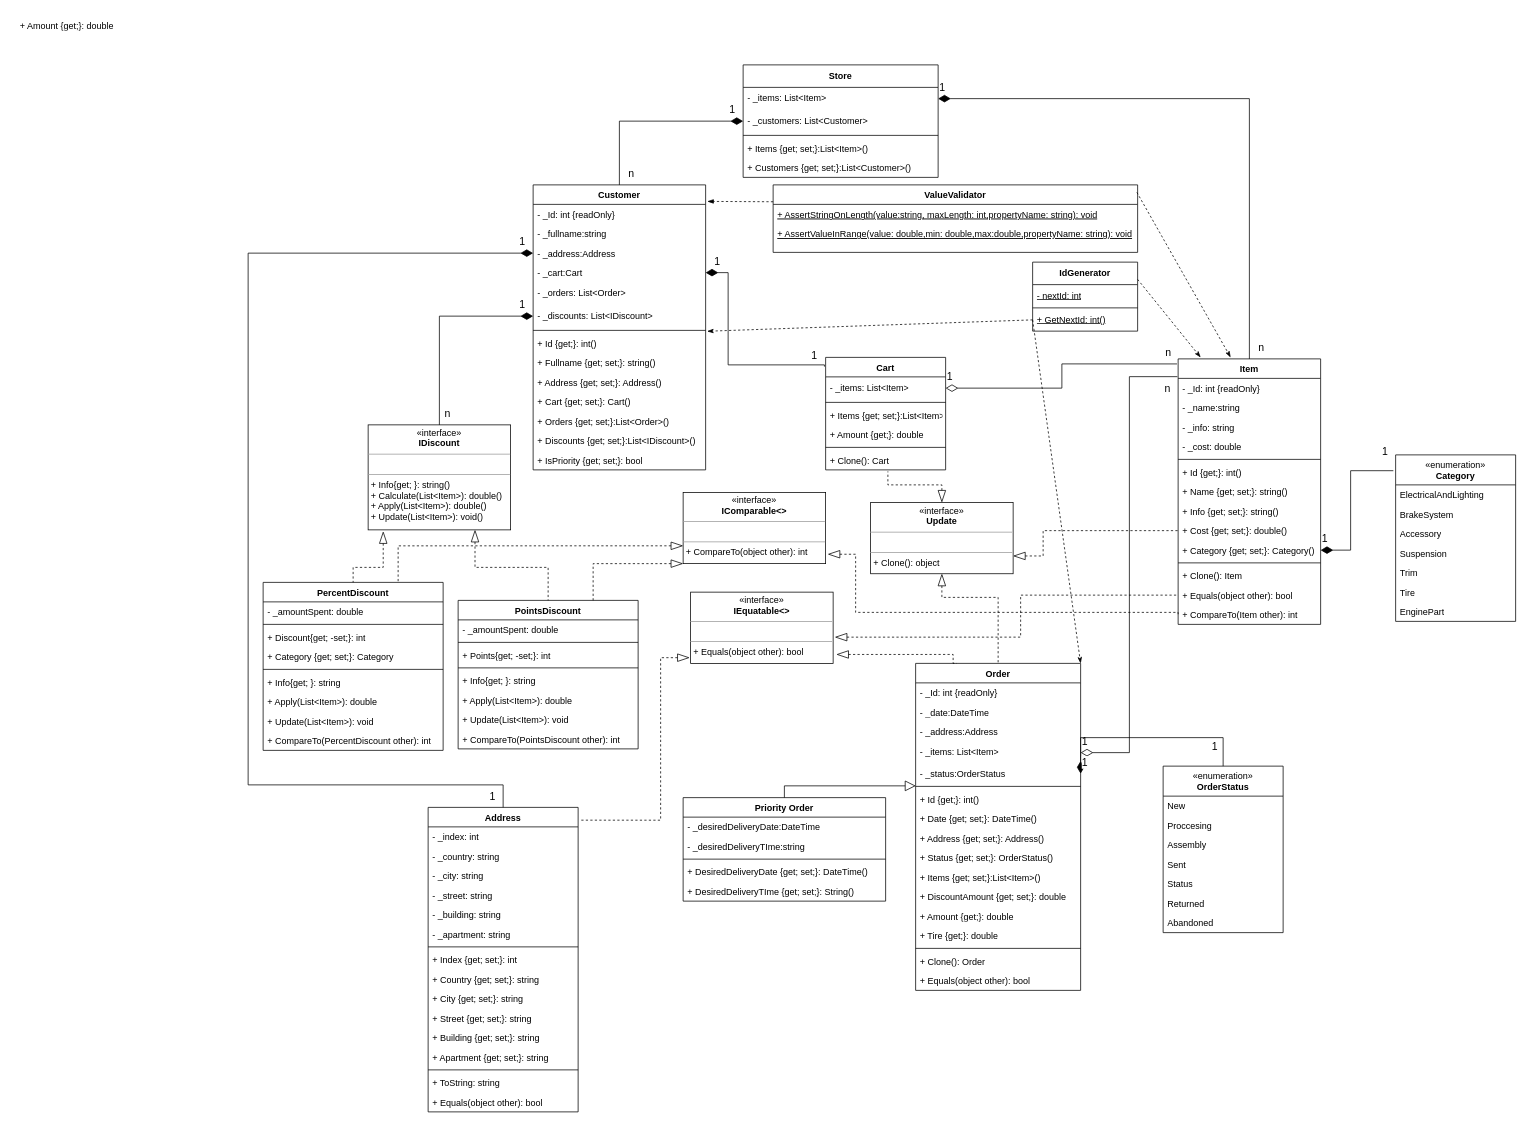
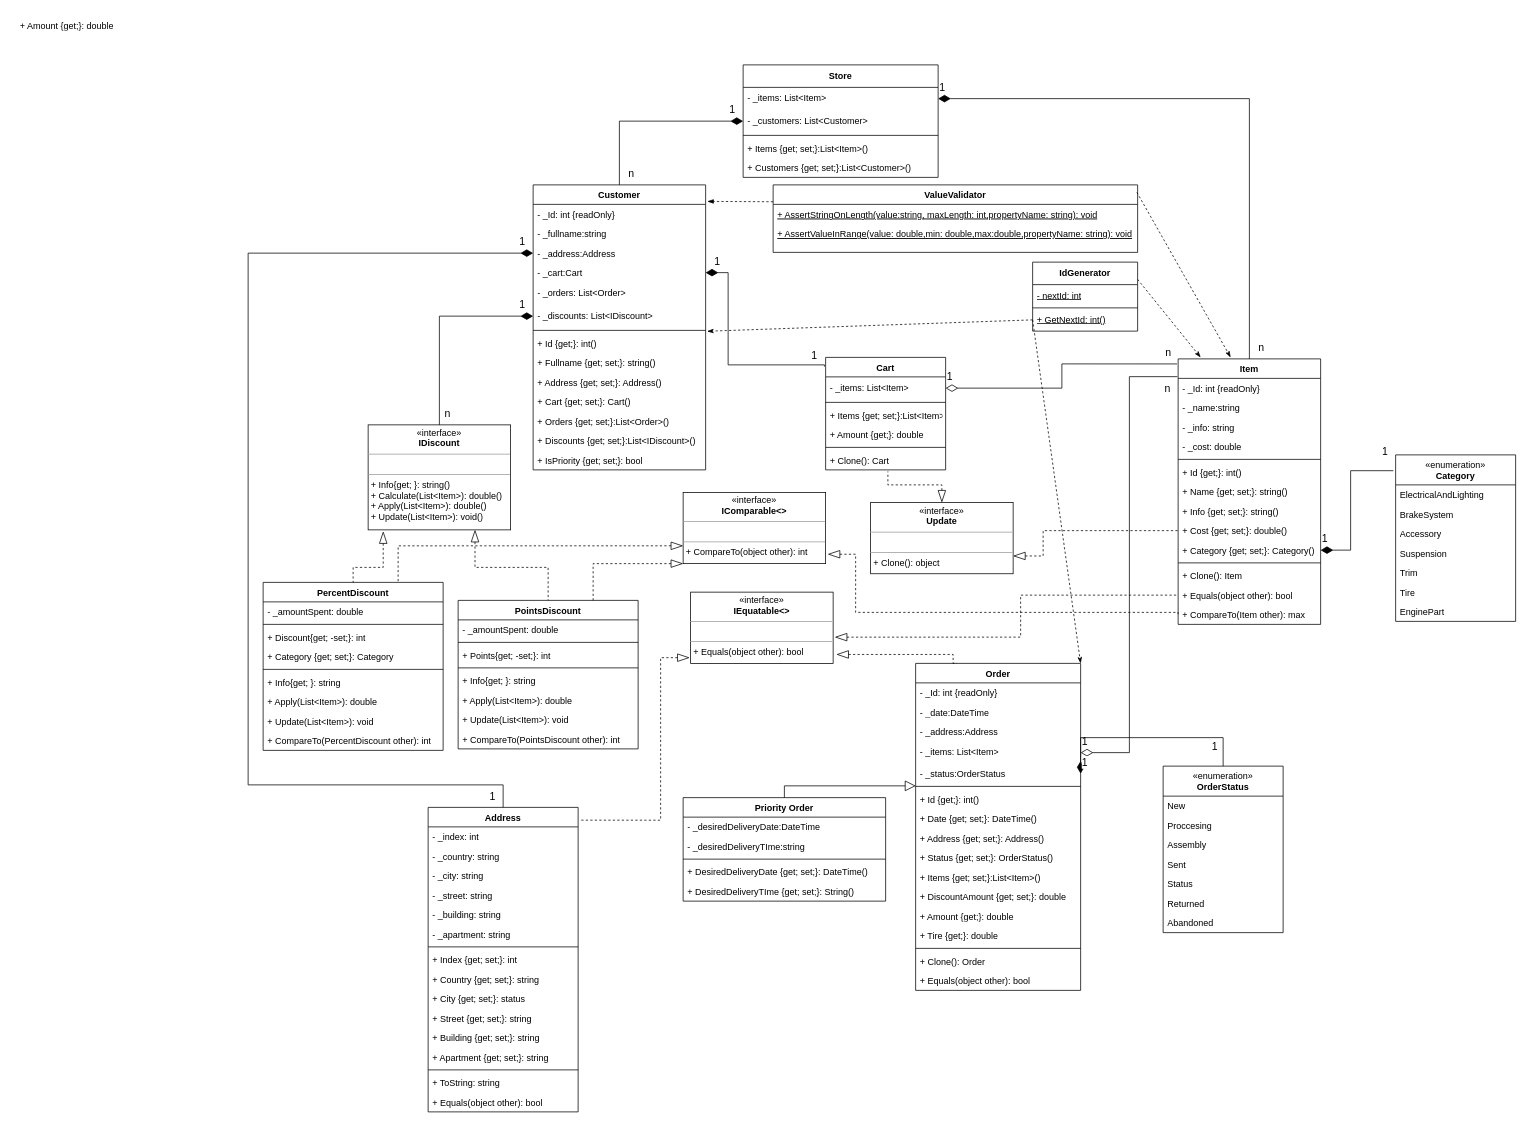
edge "Order" -> "«interface» Update + Clone(): object": removed
node "+ CompareTo(Item other): int": label "+ CompareTo(Item other): int" -> "+ CompareTo(Item other): max"
node "+ City {get; set;}: string": label "+ City {get; set;}: string" -> "+ City {get; set;}: status"
